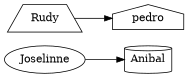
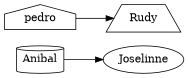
edge "Rudy" -> "pedro": reversed
edge "Joselinne" -> "Anibal": reversed
